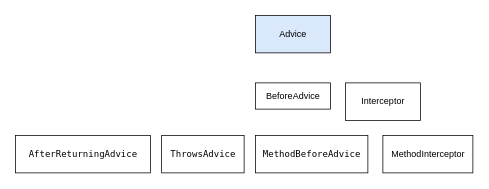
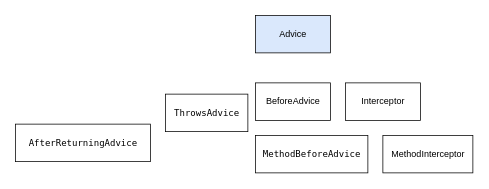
node "BeforeAdvice": size 75x26 -> 75x38
node "AfterReturningAdvice": moved (83, 154) -> (83, 143)
node "ThrowsAdvice": moved (203, 154) -> (207, 113)
